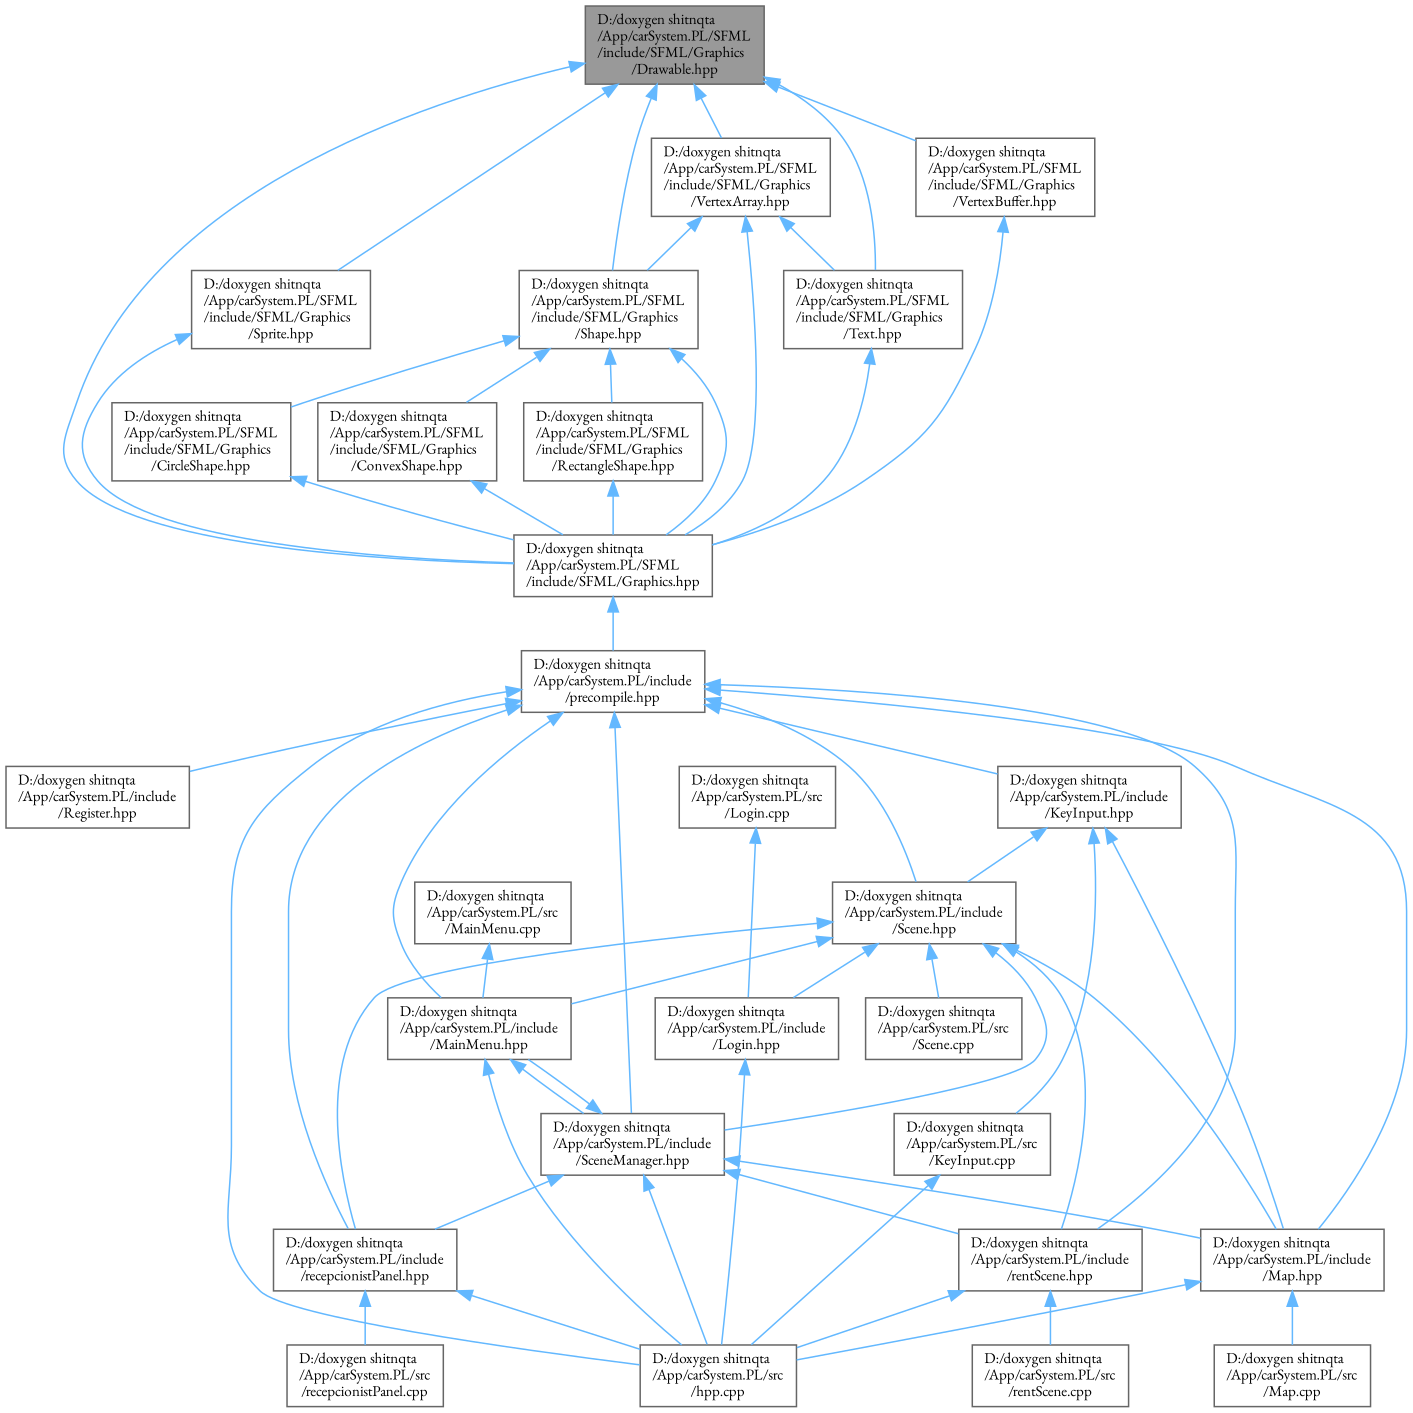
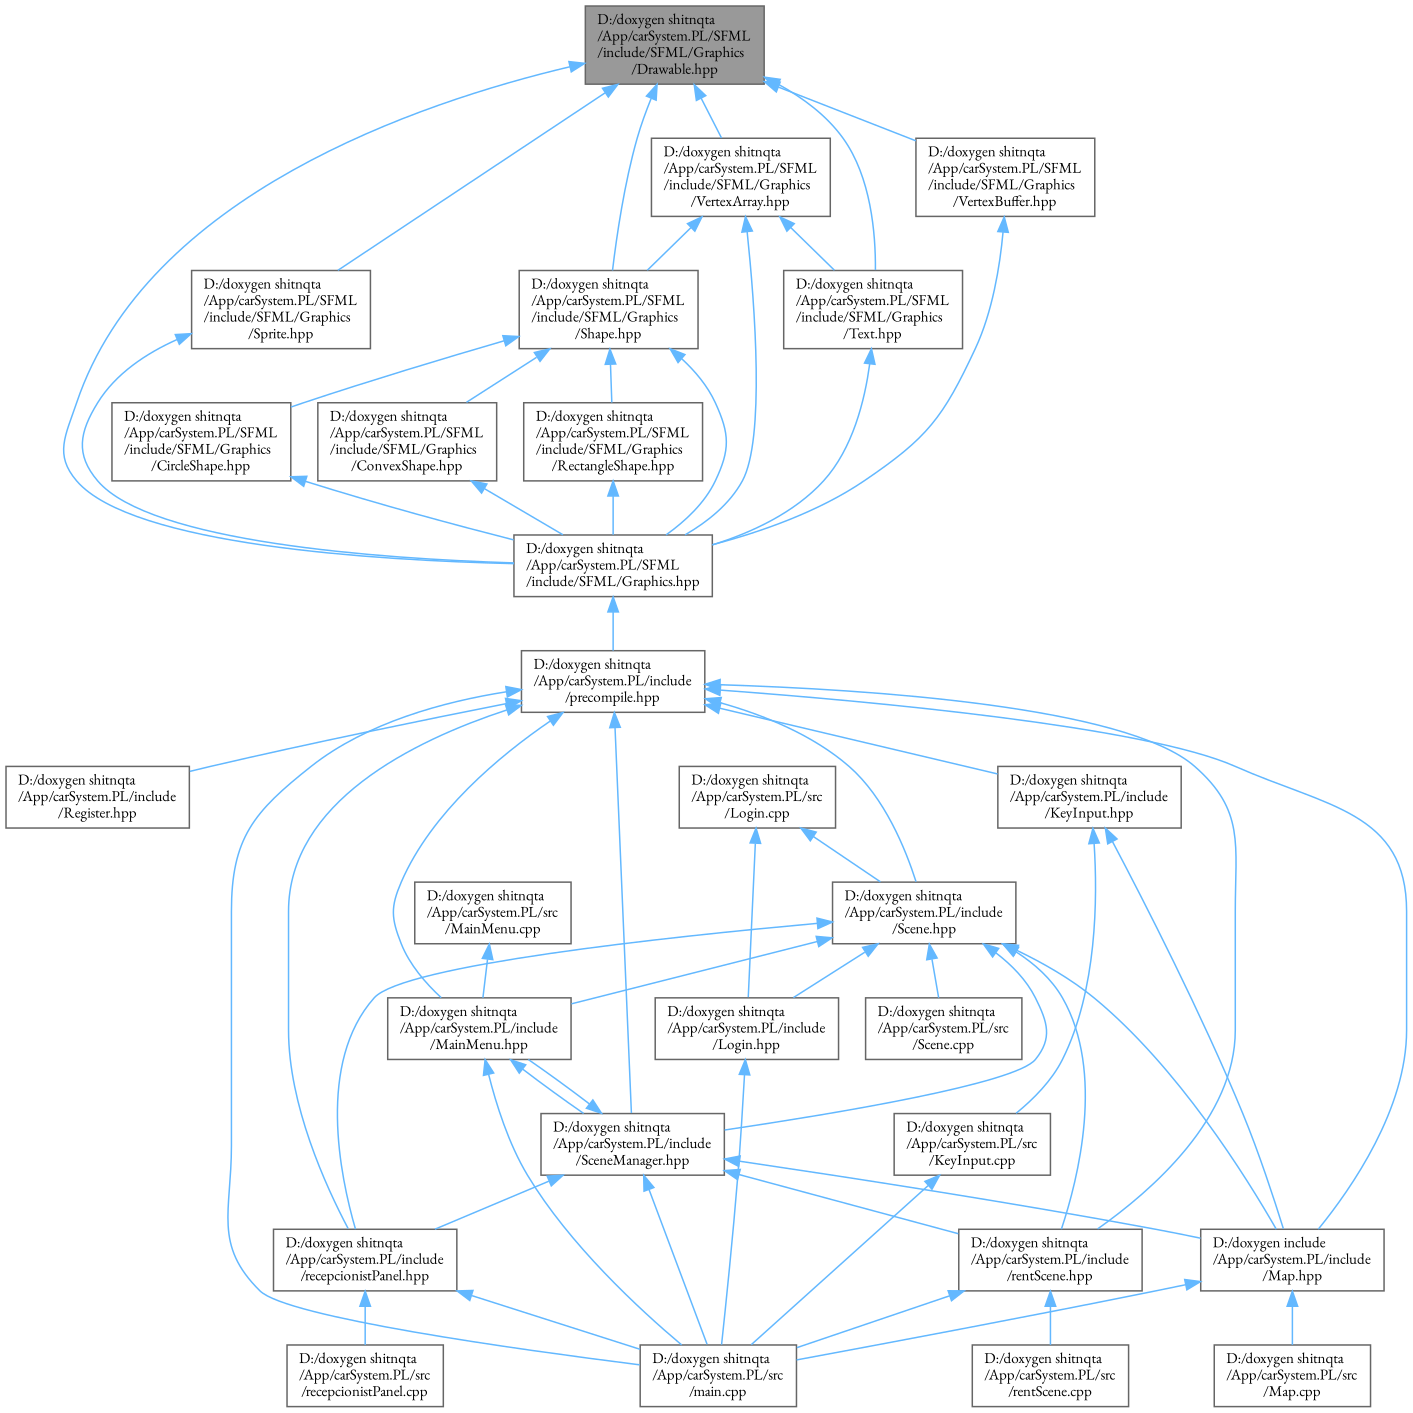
edge "D:/doxygen shitnqta /App/carSystem.PL/include /Scene.hpp" -> "D:/doxygen shitnqta /App/carSystem.PL/include /KeyInput.hpp": now "D:/doxygen shitnqta /App/carSystem.PL/include /Scene.hpp" -> "D:/doxygen shitnqta /App/carSystem.PL/src /Login.cpp"
node "D:/doxygen shitnqta /App/carSystem.PL/include /Map.hpp": label "D:/doxygen shitnqta /App/carSystem.PL/include /Map.hpp" -> "D:/doxygen include /App/carSystem.PL/include /Map.hpp"
node "D:/doxygen shitnqta /App/carSystem.PL/src /hpp.cpp": label "D:/doxygen shitnqta /App/carSystem.PL/src /hpp.cpp" -> "D:/doxygen shitnqta /App/carSystem.PL/src /main.cpp"
